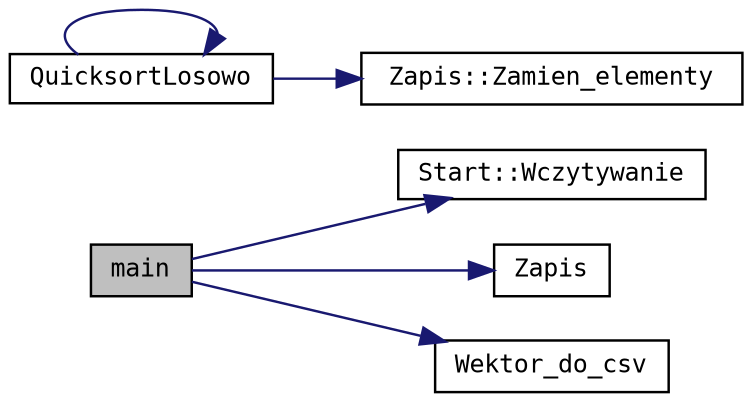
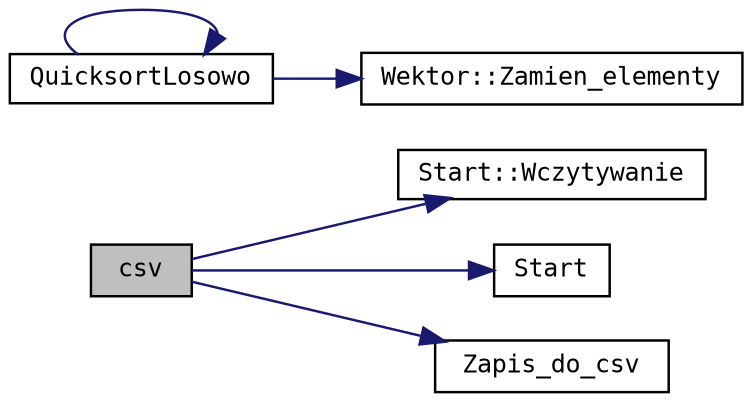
node "Zapis::Zamien_elementy": label "Zapis::Zamien_elementy" -> "Wektor::Zamien_elementy"
node "main": label "main" -> "csv"
node "Zapis": label "Zapis" -> "Start"
node "Wektor_do_csv": label "Wektor_do_csv" -> "Zapis_do_csv"
